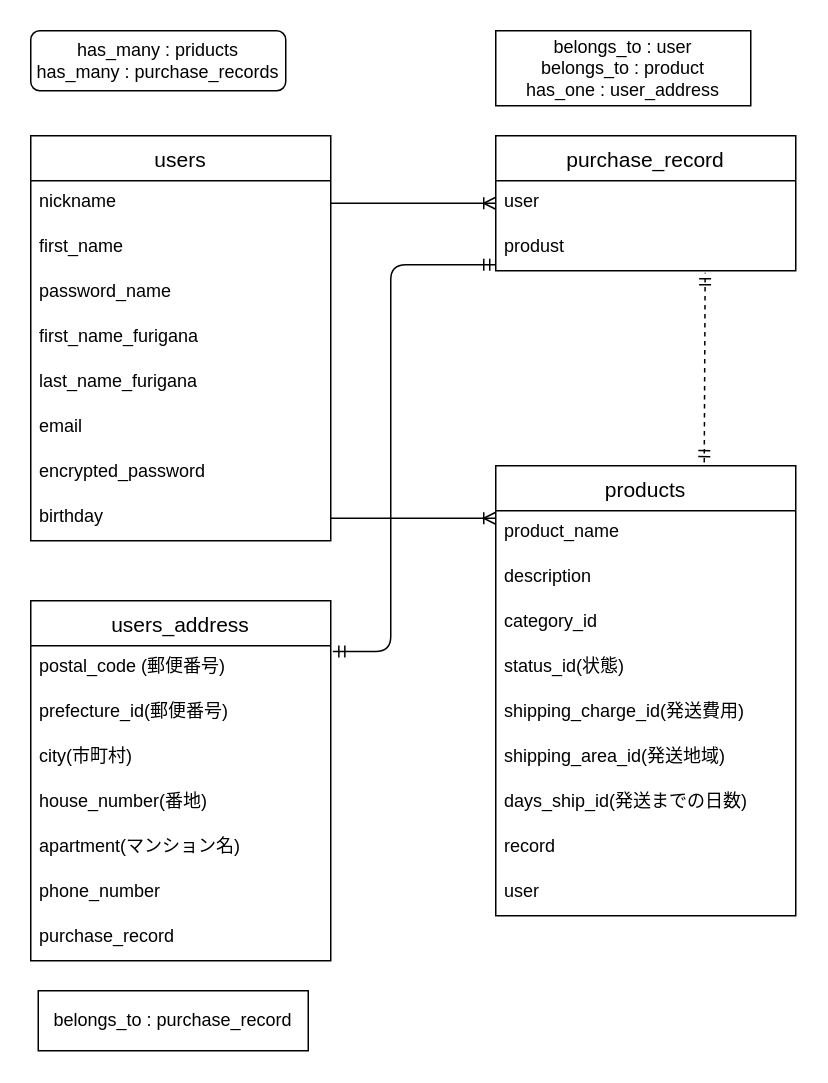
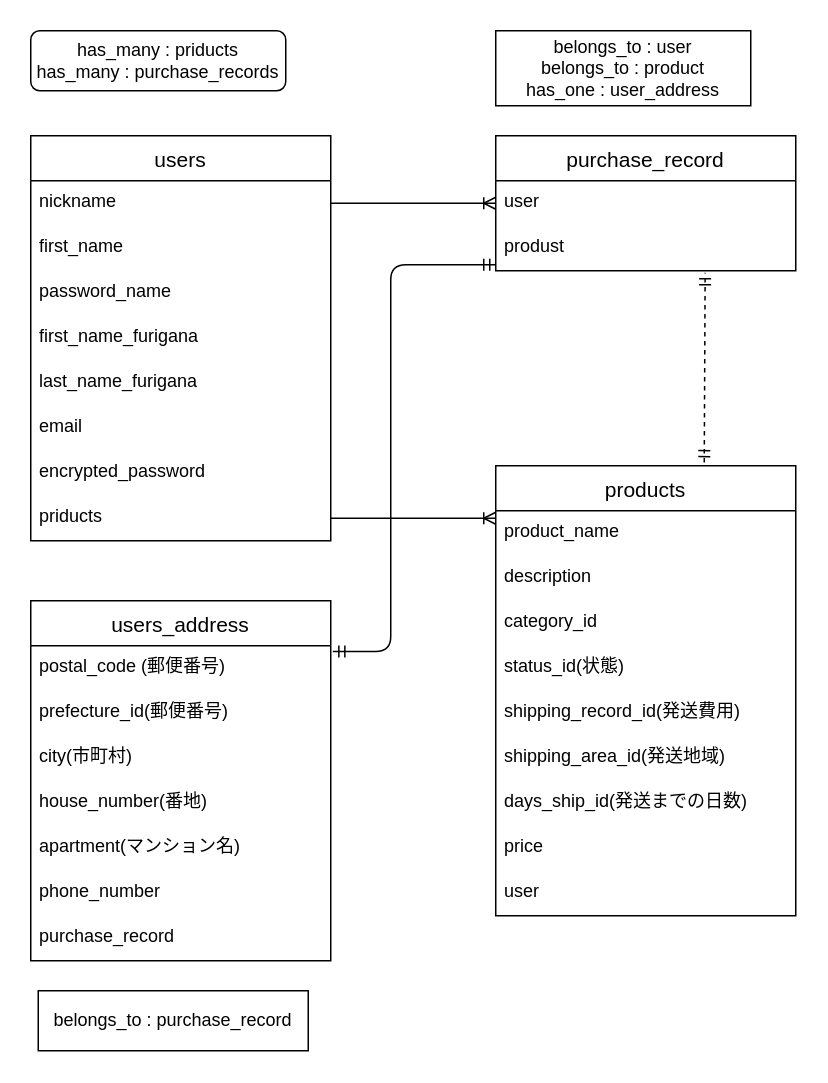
node "birthday": label "birthday" -> "priducts"
node "shipping_charge_id(発送費用)": label "shipping_charge_id(発送費用)" -> "shipping_record_id(発送費用)"
node "record": label "record" -> "price"
